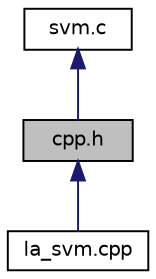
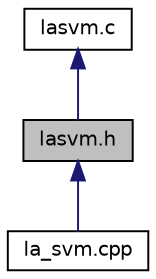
node "svm.c": label "svm.c" -> "lasvm.c"
node "cpp.h": label "cpp.h" -> "lasvm.h"
